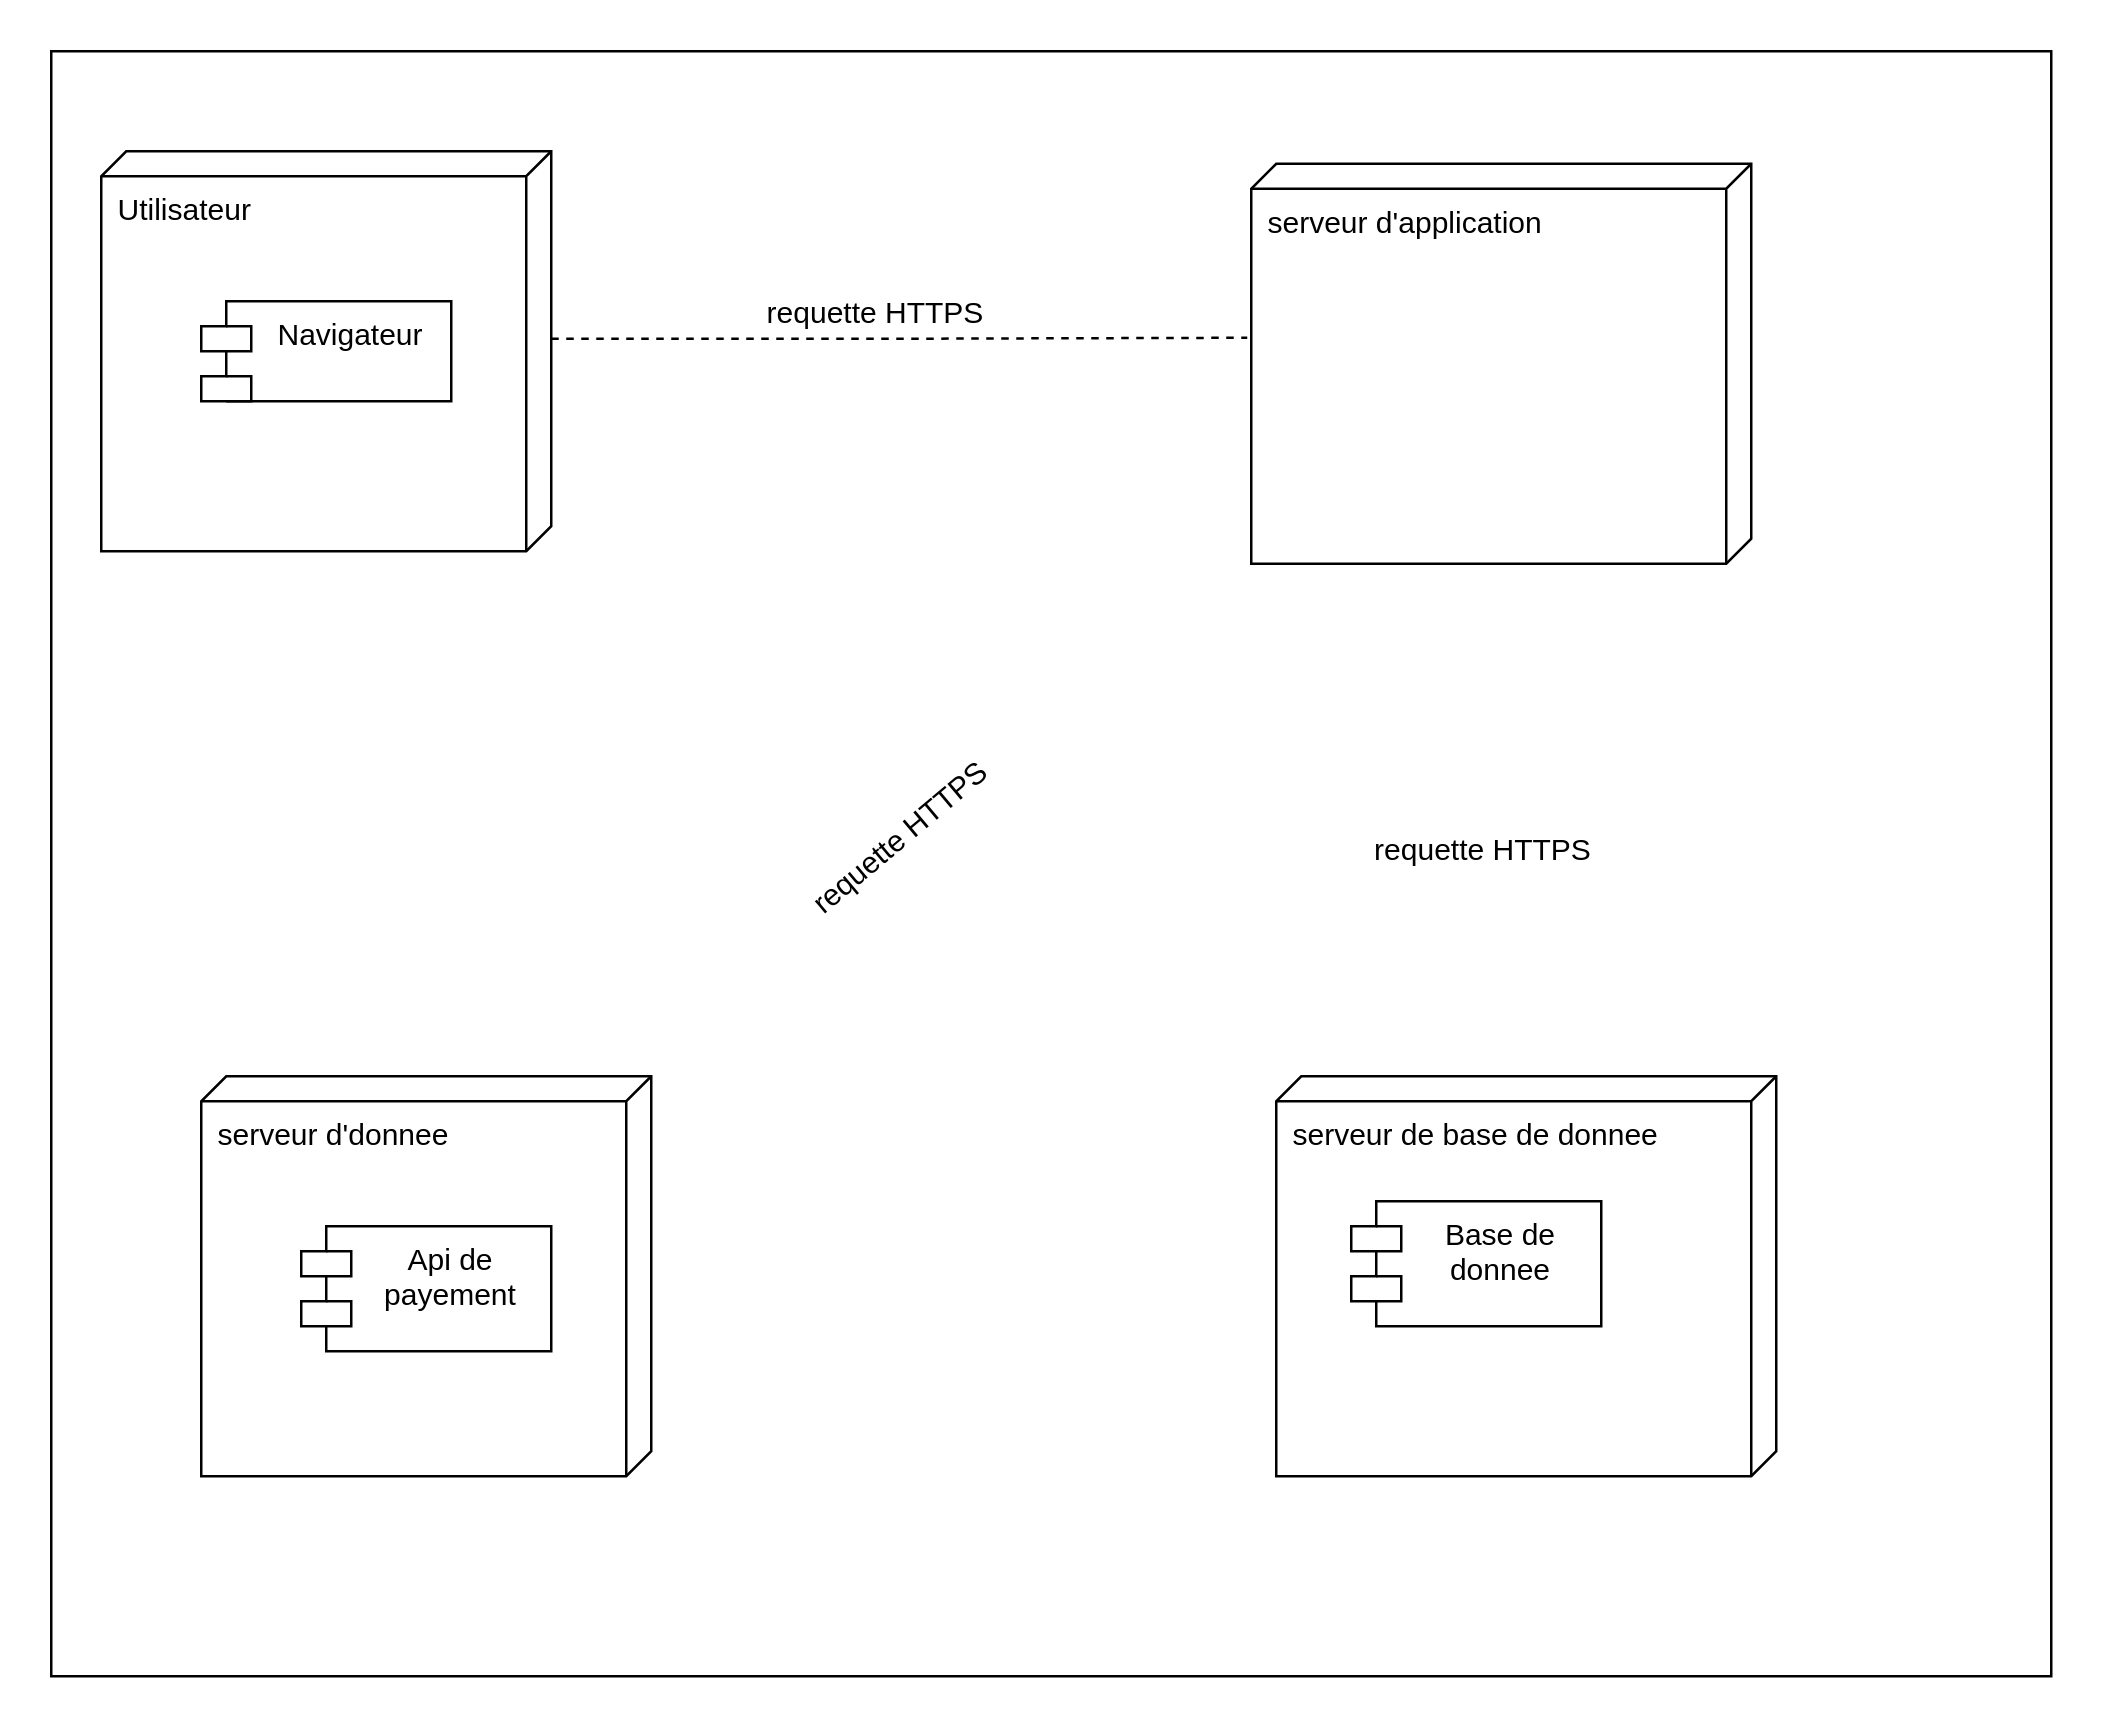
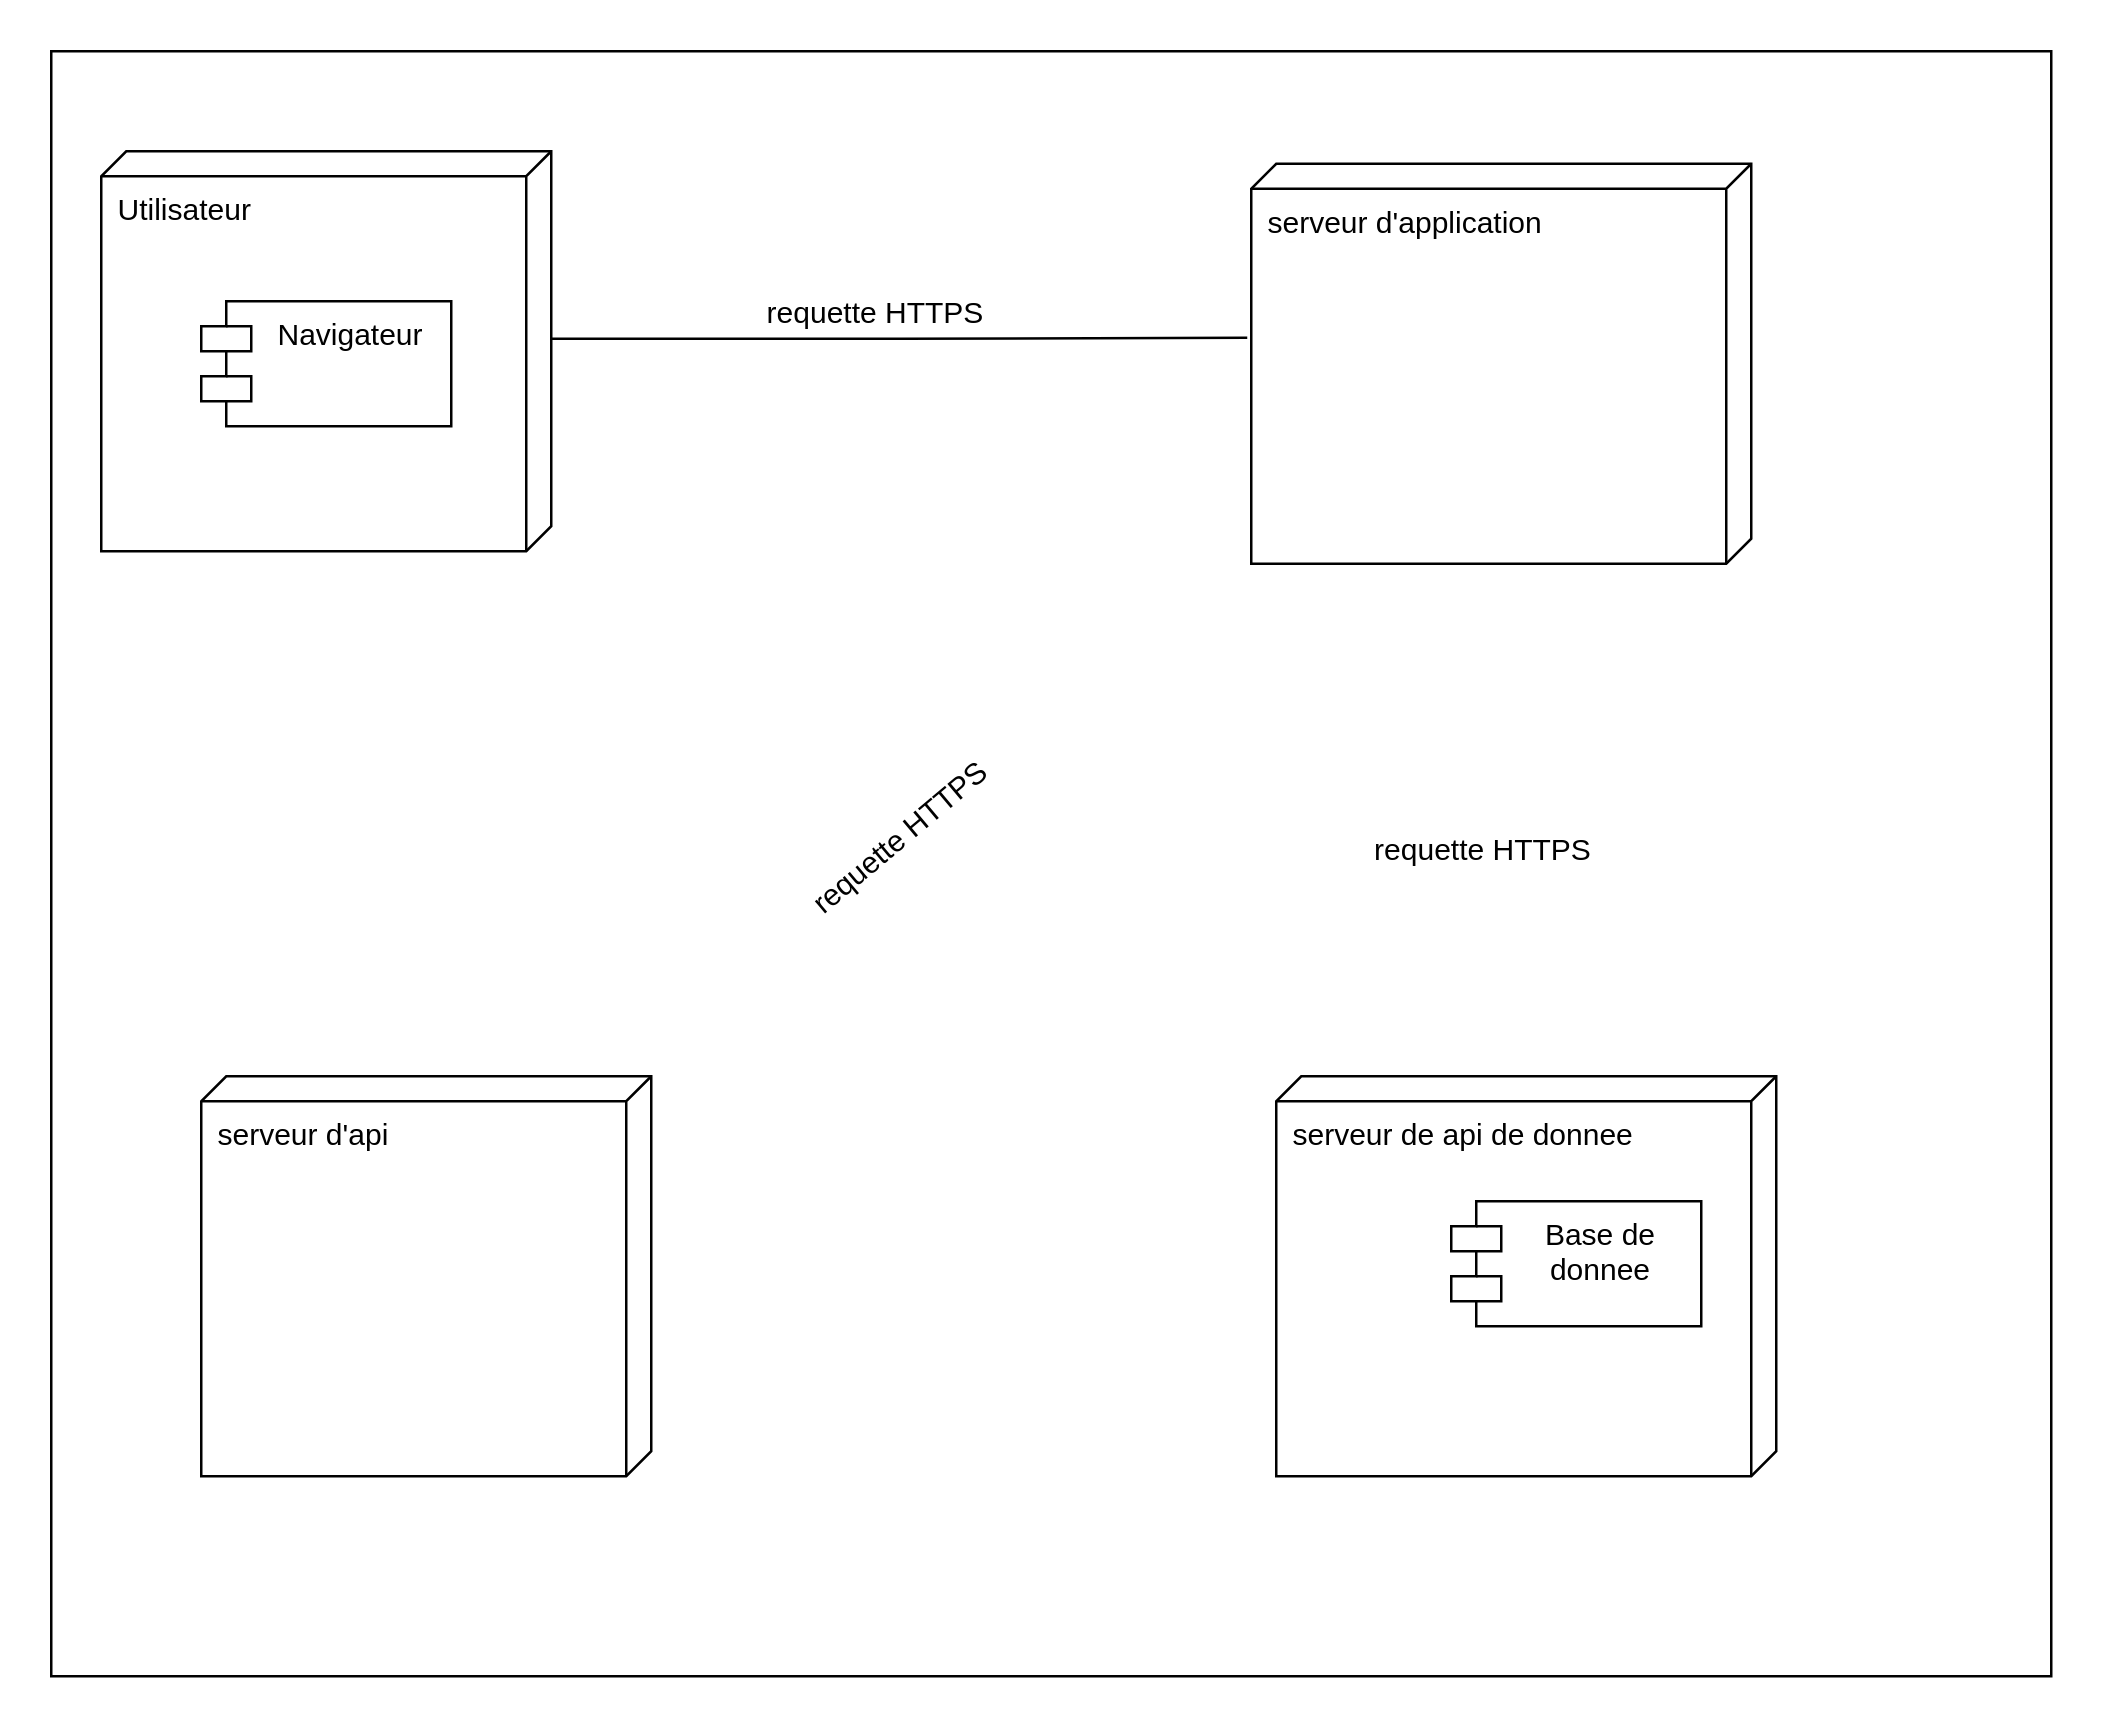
edge "Utilisateur" -- "serveur d'application": style dashed -> solid
node "Navigateur": size 250x100 -> 250x125
node "serveur d'donnee": label "serveur d'donnee" -> "serveur d'api"
node "serveur de base de donnee": label "serveur de base de donnee" -> "serveur de api de donnee"
node "Base de donnee": moved (1476, 1264) -> (1576, 1264)
node "Api de payement": removed
